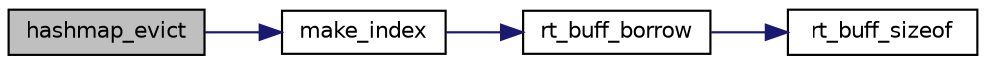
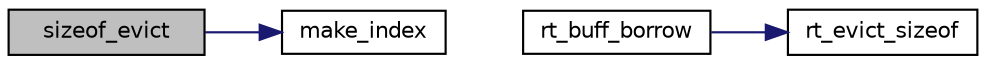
node "hashmap_evict": label "hashmap_evict" -> "sizeof_evict"
edge "make_index" -> "rt_buff_borrow": removed
node "rt_buff_sizeof": label "rt_buff_sizeof" -> "rt_evict_sizeof"
